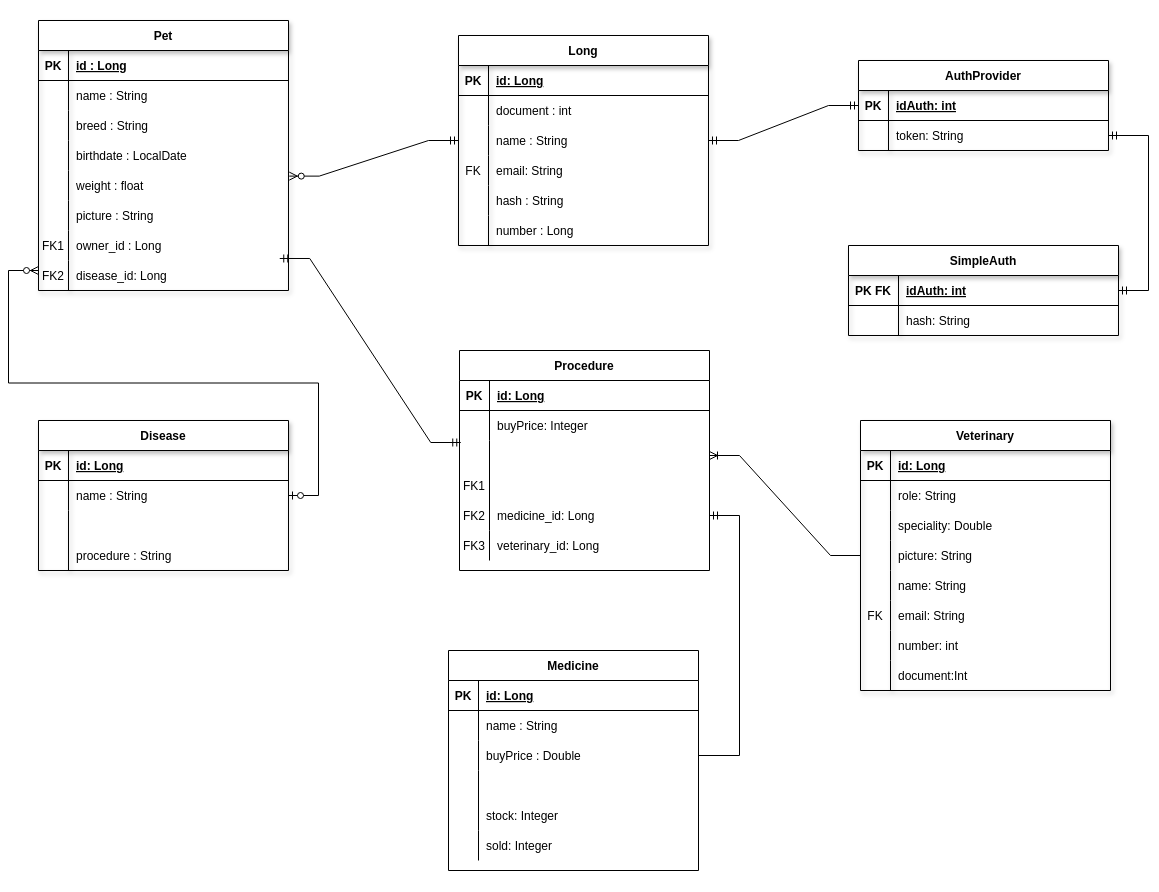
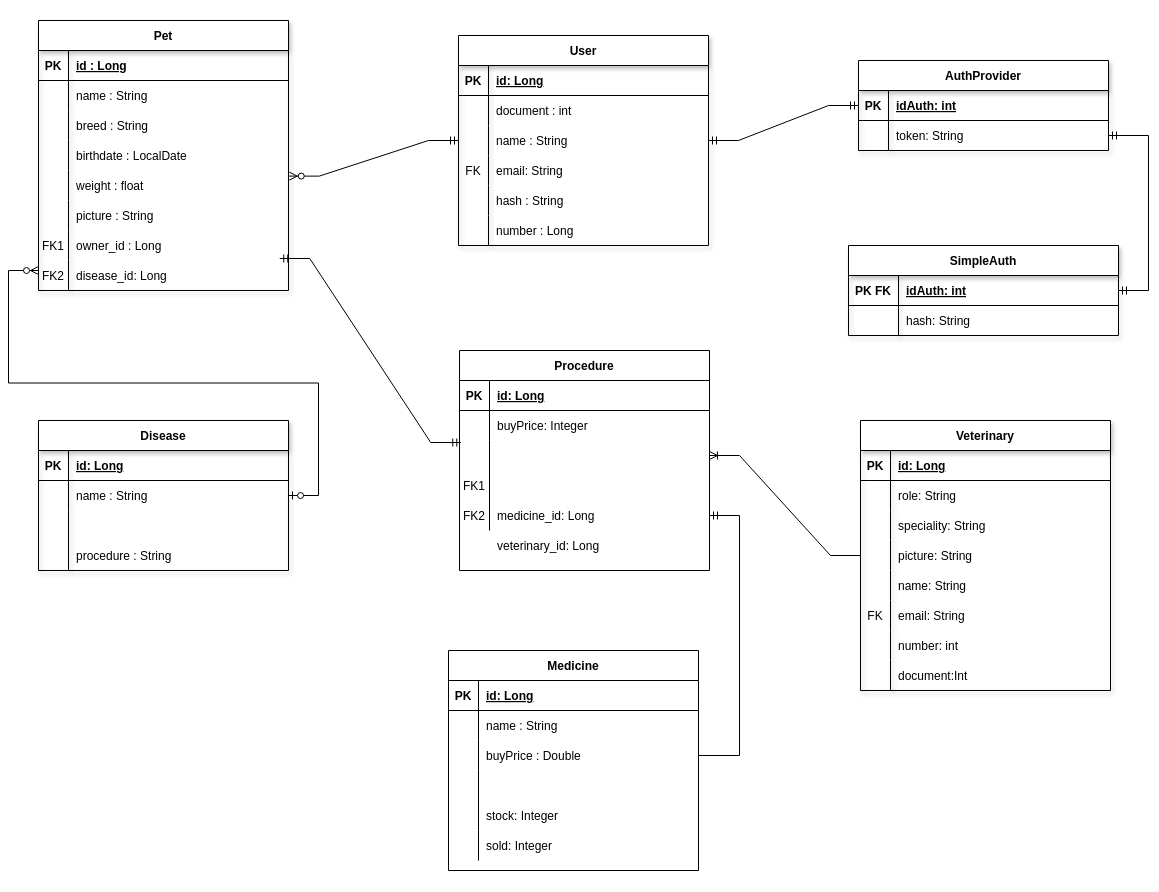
node "Long": label "Long" -> "User"
node "speciality: Double": label "speciality: Double" -> "speciality: String"
node "FK3": removed
